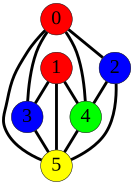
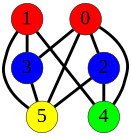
edge "4" -- "5": removed
